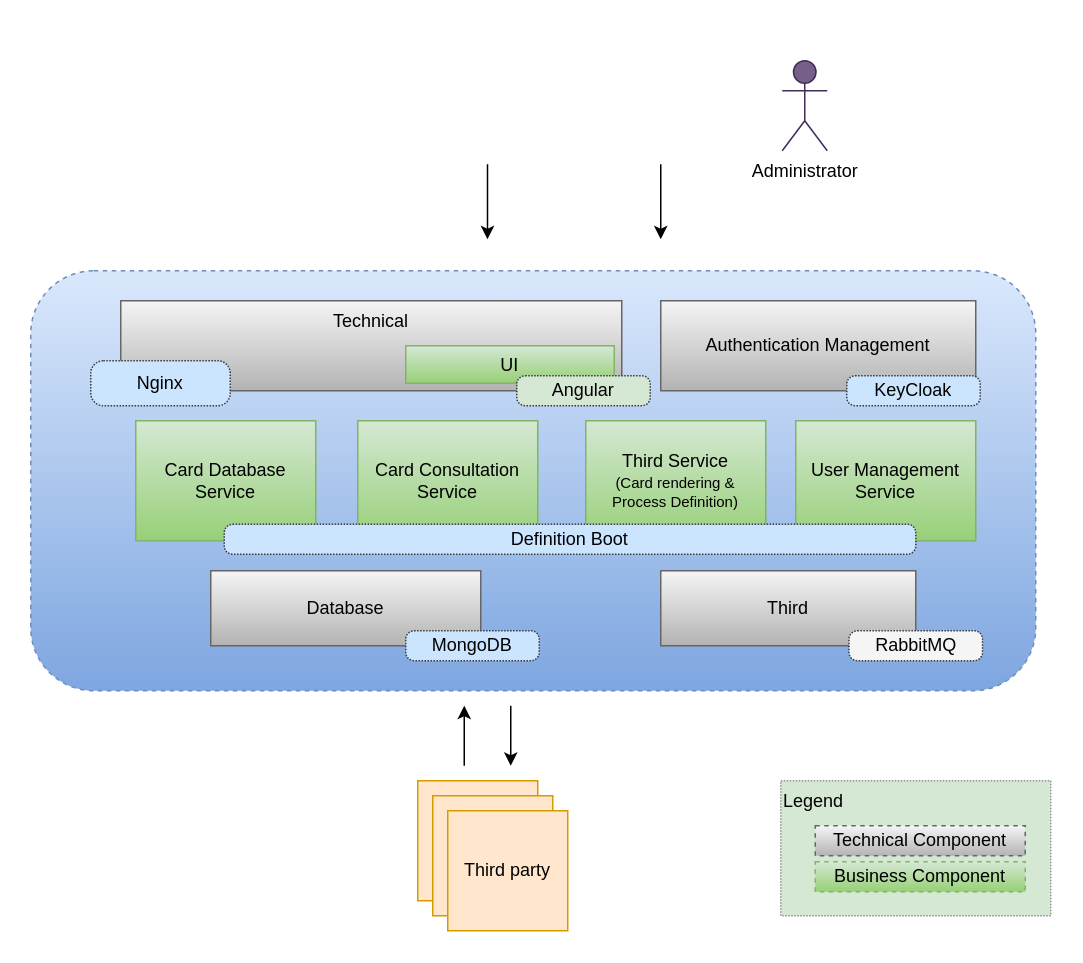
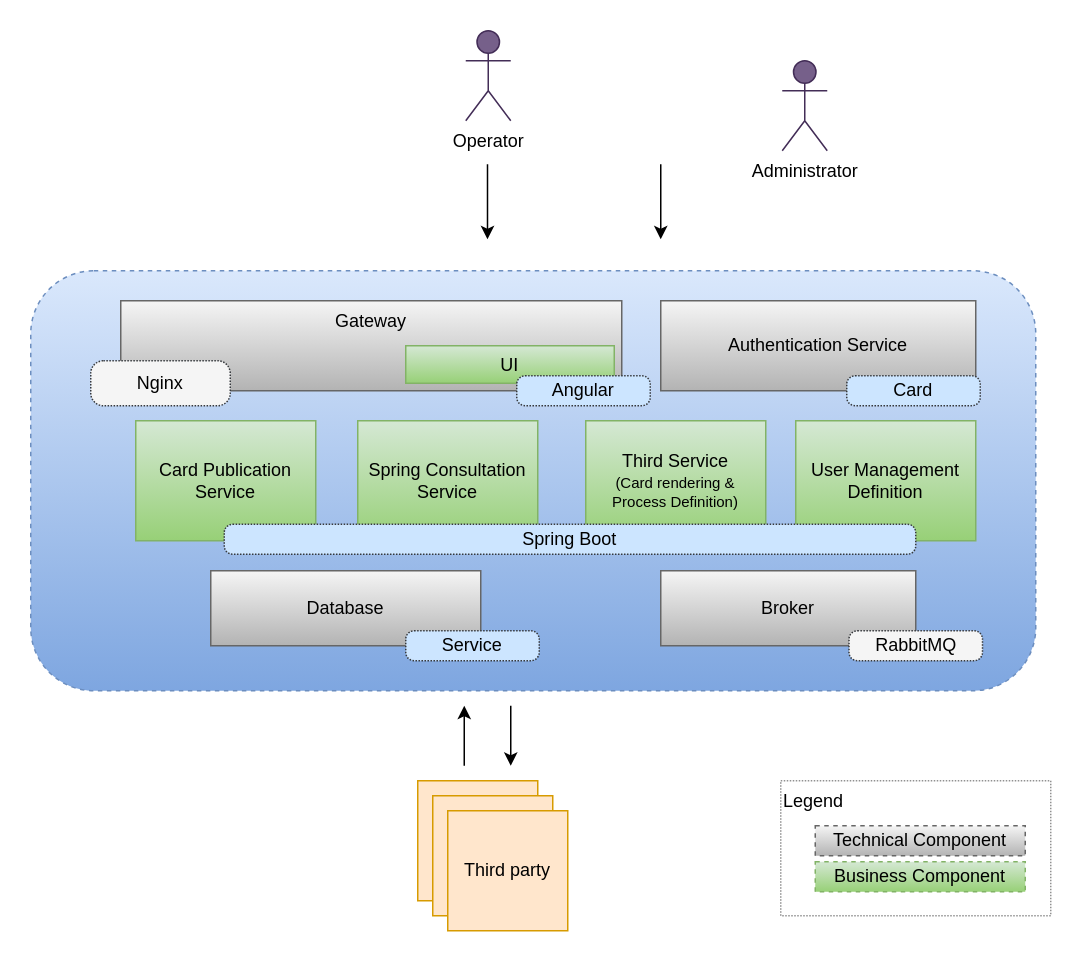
node "Operator": added
node "Technical": label "Technical" -> "Gateway"
node "Authentication Management": label "Authentication Management" -> "Authentication Service"
node "Nginx": fillcolor #cce5ff -> #f5f5f5
node "Angular": fillcolor #d5e8d4 -> #cce5ff
node "KeyCloak": label "KeyCloak" -> "Card"
node "Card Database Service": label "Card Database Service" -> "Card Publication Service"
node "Card Consultation Service": label "Card Consultation Service" -> "Spring Consultation Service"
node "User Management Service": label "User Management Service" -> "User Management Definition"
node "Definition Boot": label "Definition Boot" -> "Spring Boot"
node "Third": label "Third" -> "Broker"
node "MongoDB": label "MongoDB" -> "Service"
node "Legend": fillcolor #d5e8d4 -> #ffffff
